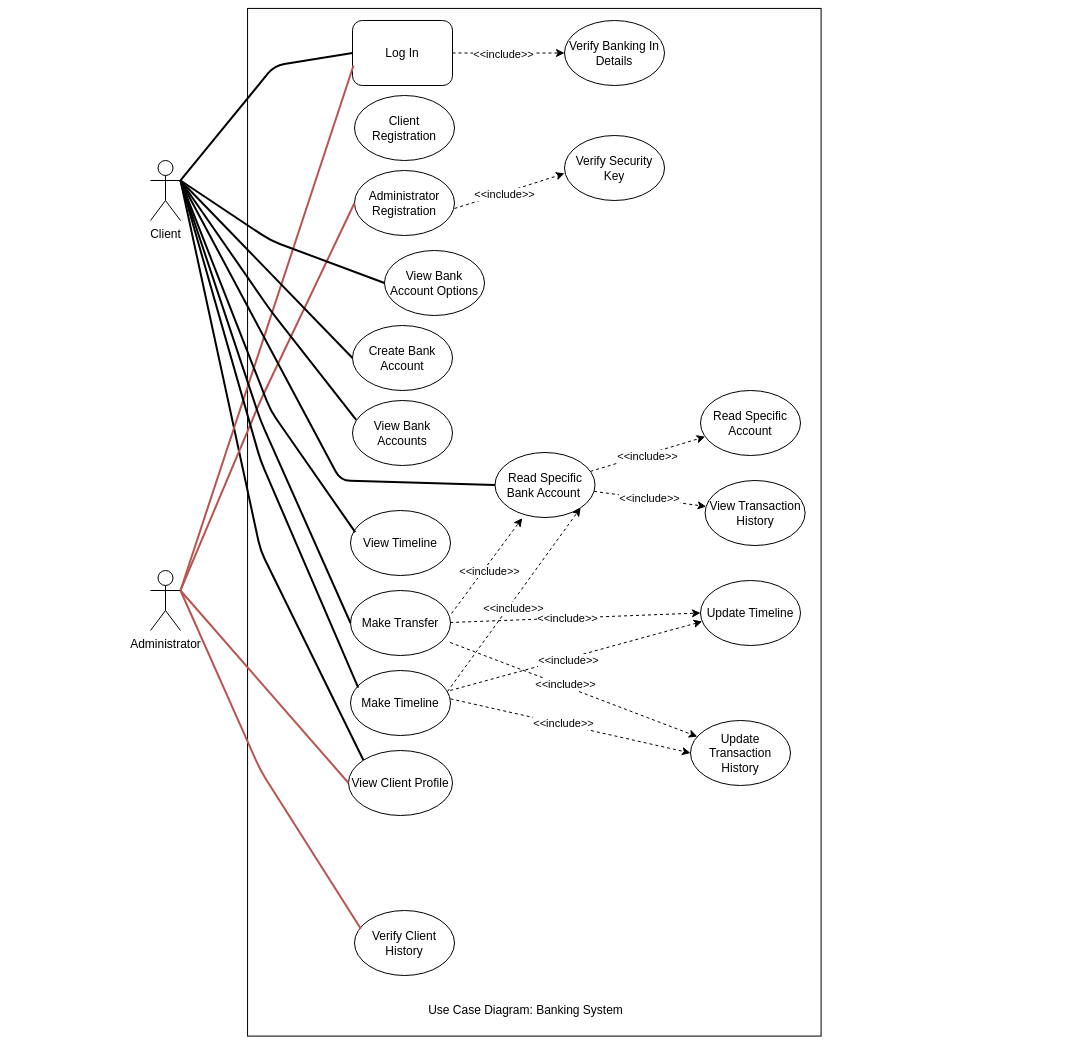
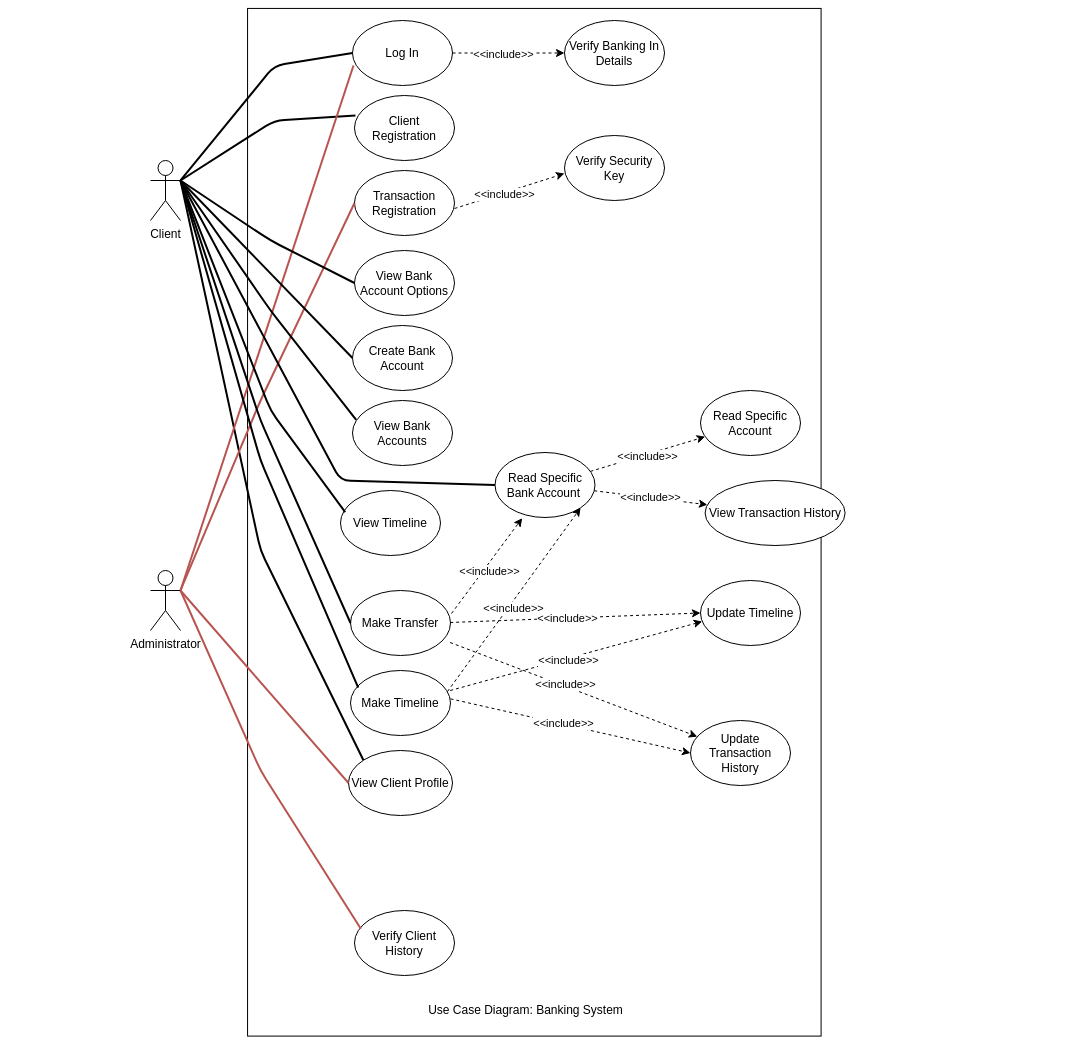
node "Log In": shape rounded rectangle -> ellipse
edge "Client Registration" -- "Client": added
node "Administrator Registration": label "Administrator Registration" -> "Transaction Registration"
node "View Bank Account Options": moved (435, 283) -> (405, 283)
node "View Transaction History": size 100x65 -> 140x65
node "View Timeline": moved (401, 543) -> (391, 523)
